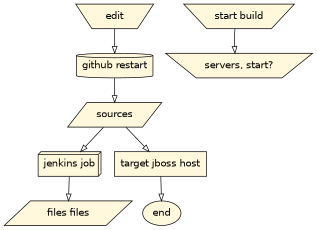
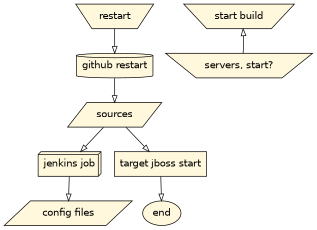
node "edit": label "edit" -> "restart"
edge "start build" -> "servers, start?": reversed
node "target jboss host": label "target jboss host" -> "target jboss start"
node "files files": label "files files" -> "config files"
